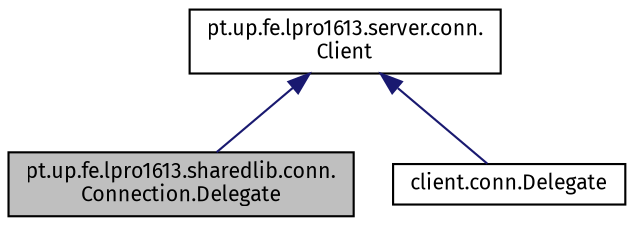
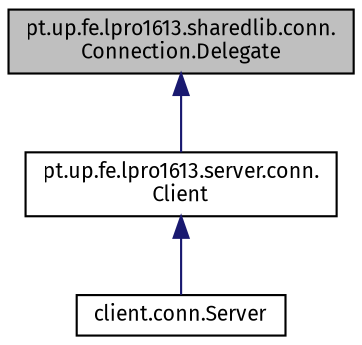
edge "pt.up.fe.lpro1613.sharedlib.conn. Connection.Delegate" -> "pt.up.fe.lpro1613.server.conn. Client": reversed
node "client.conn.Delegate": label "client.conn.Delegate" -> "client.conn.Server"
